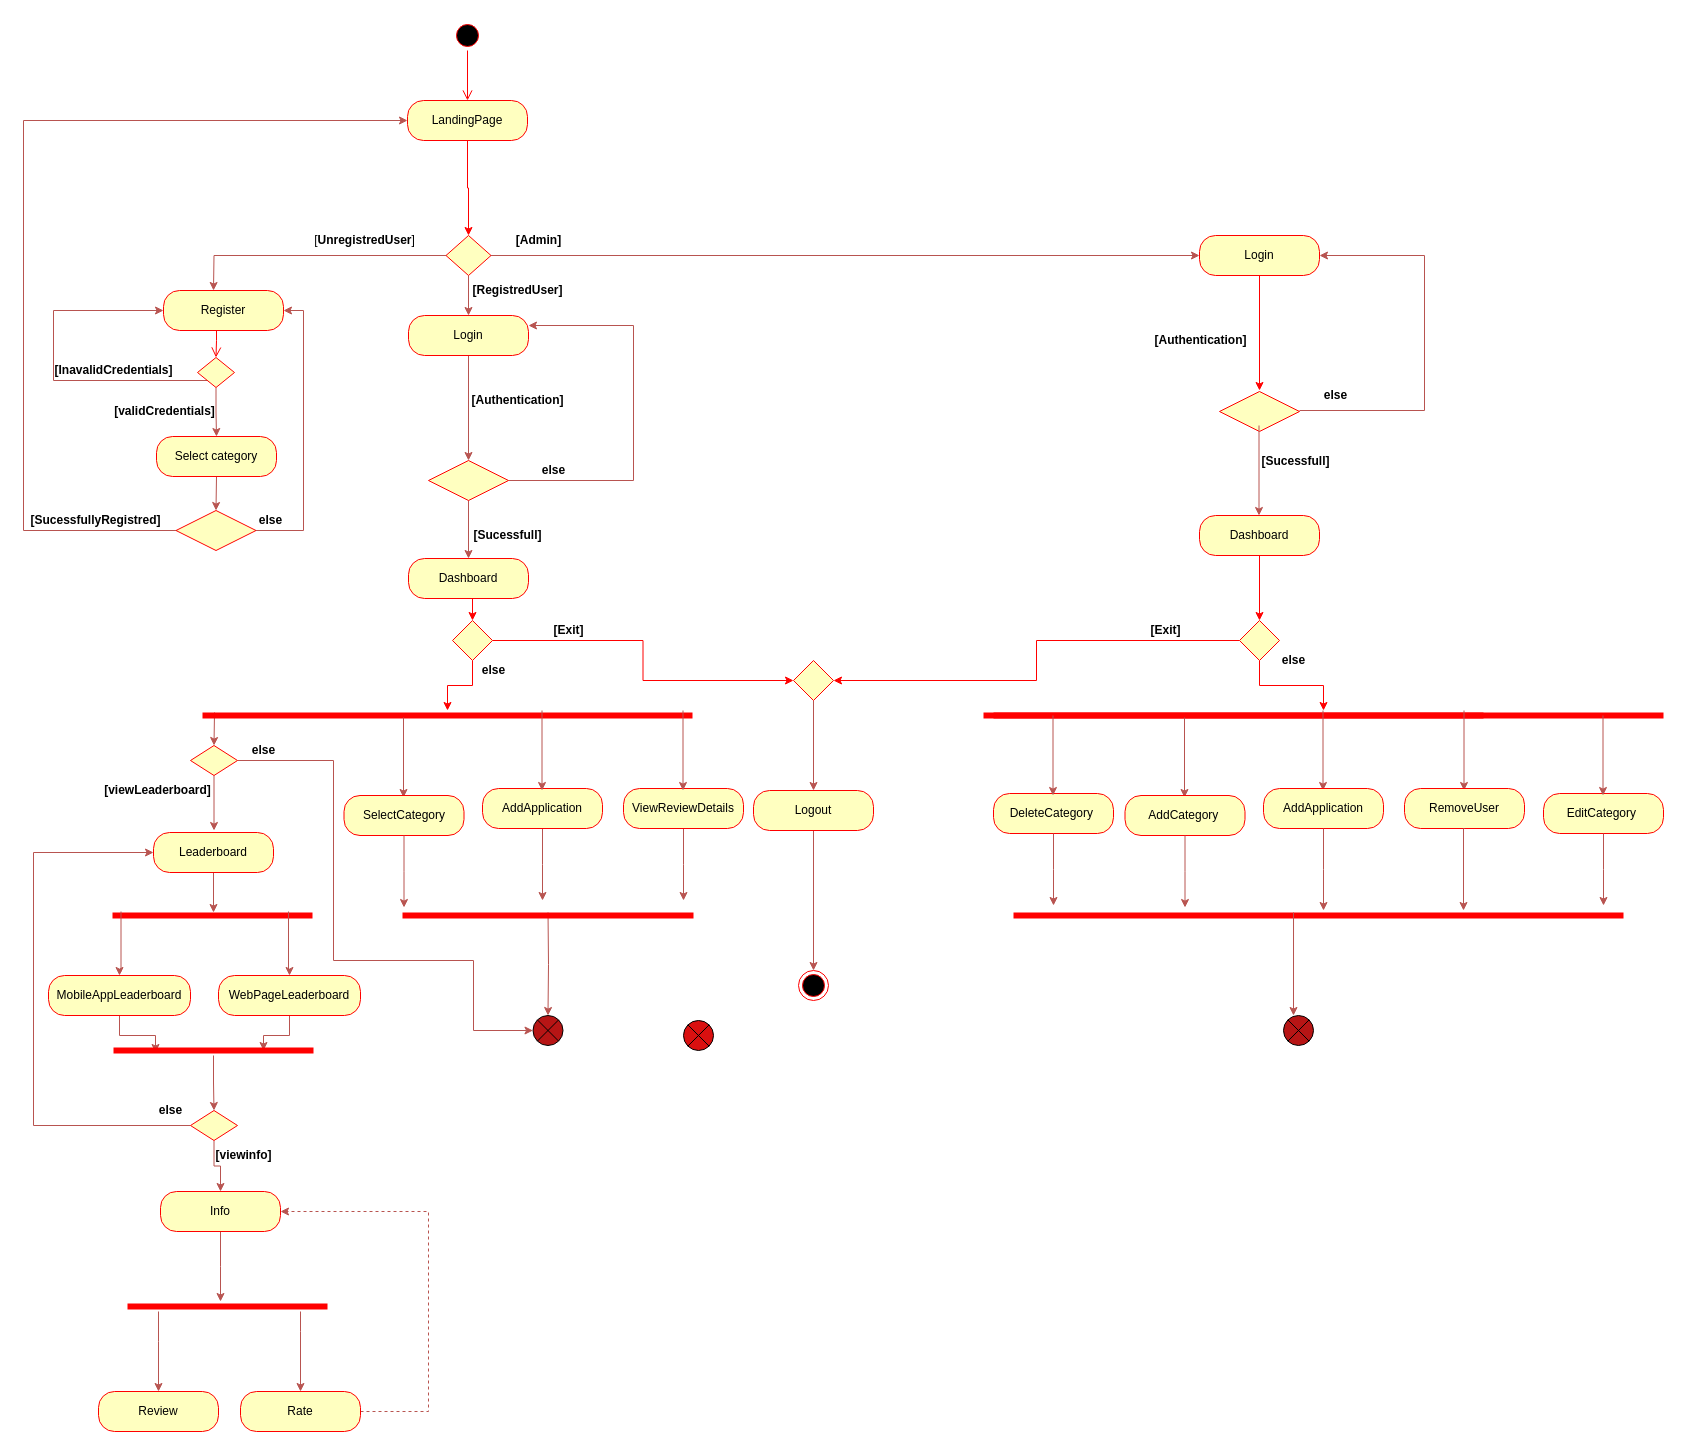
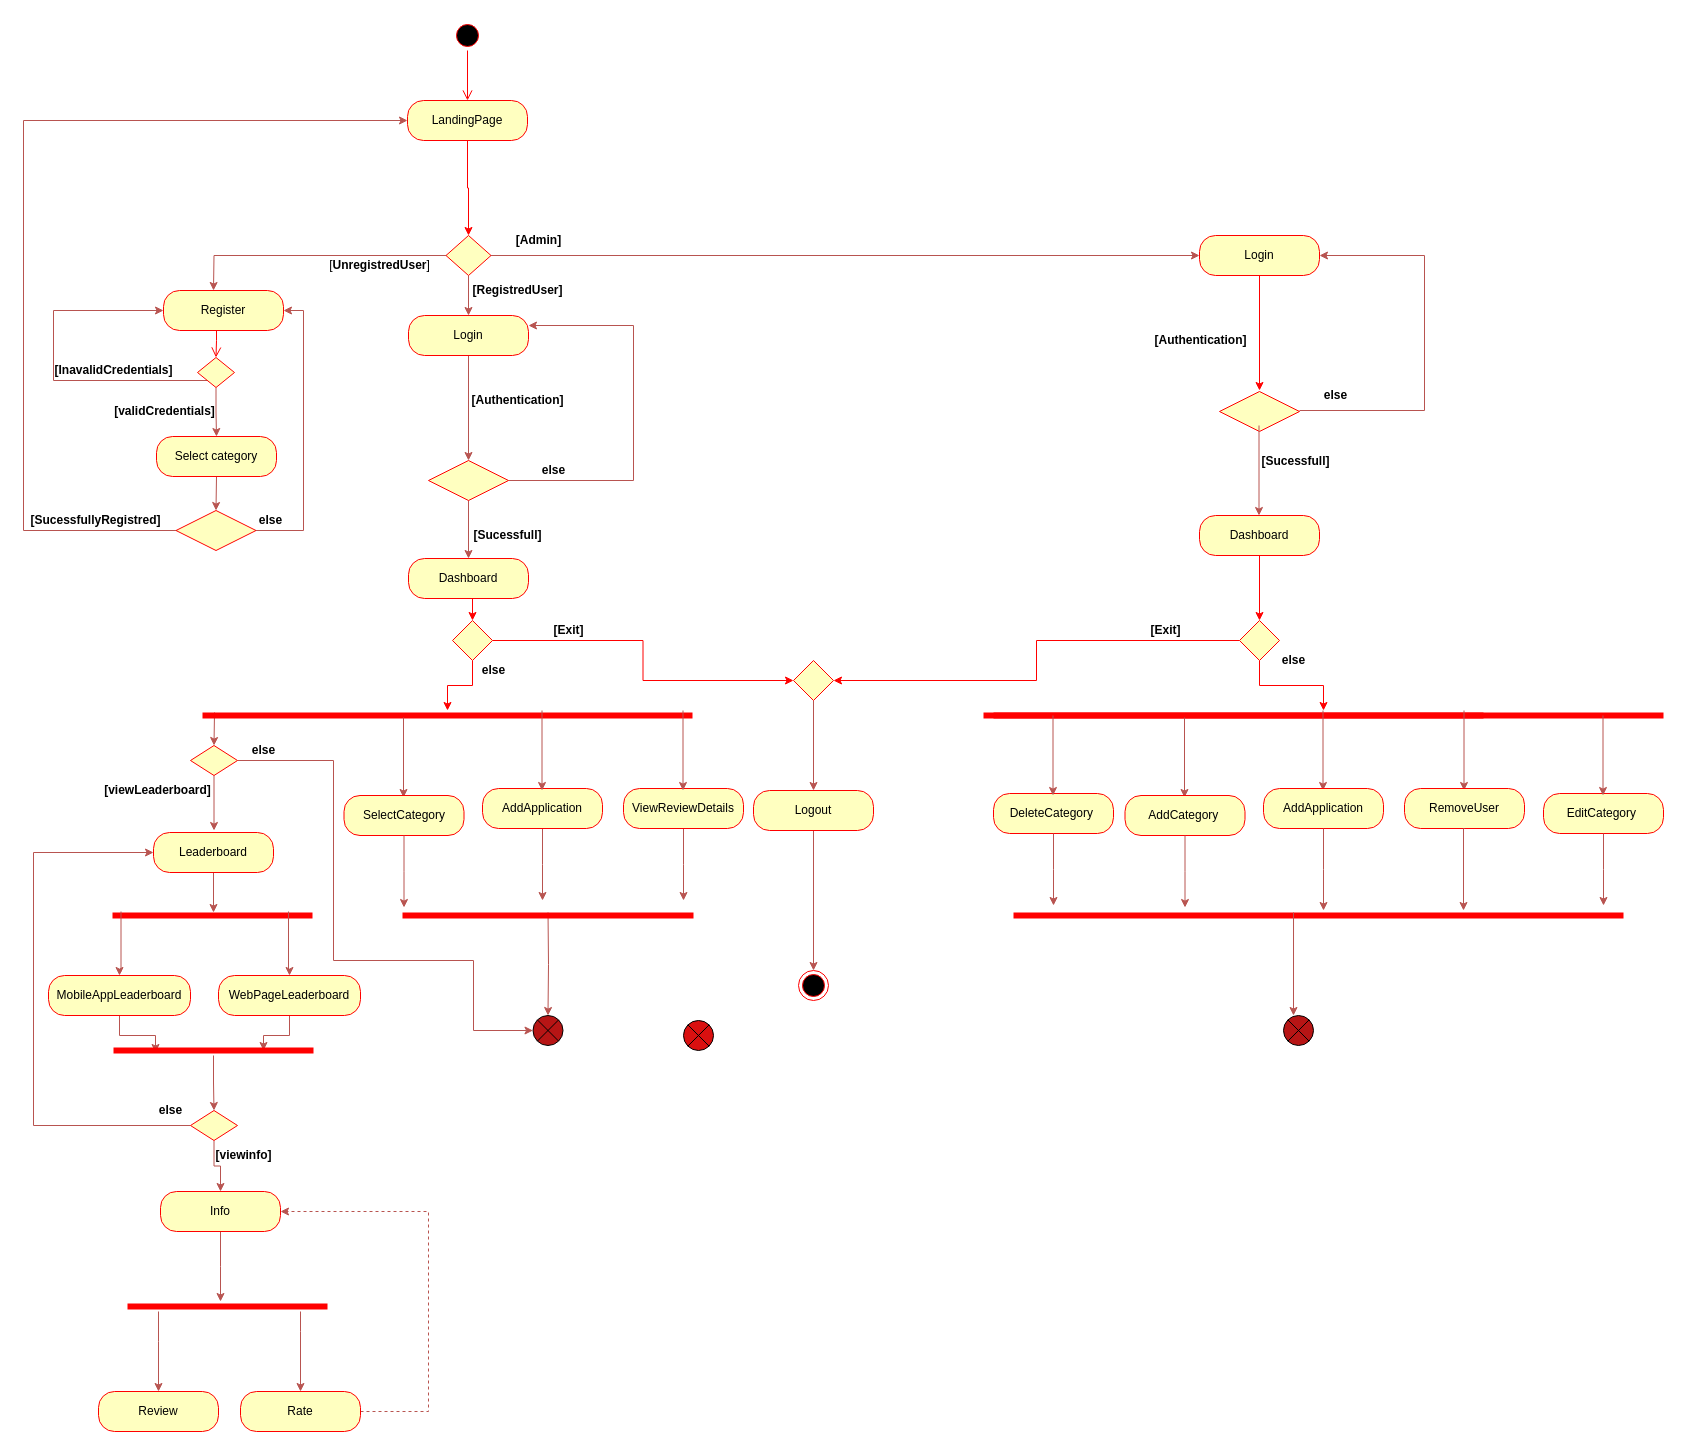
node "[UnregistredUser]": moved (365, 241) -> (380, 266)
